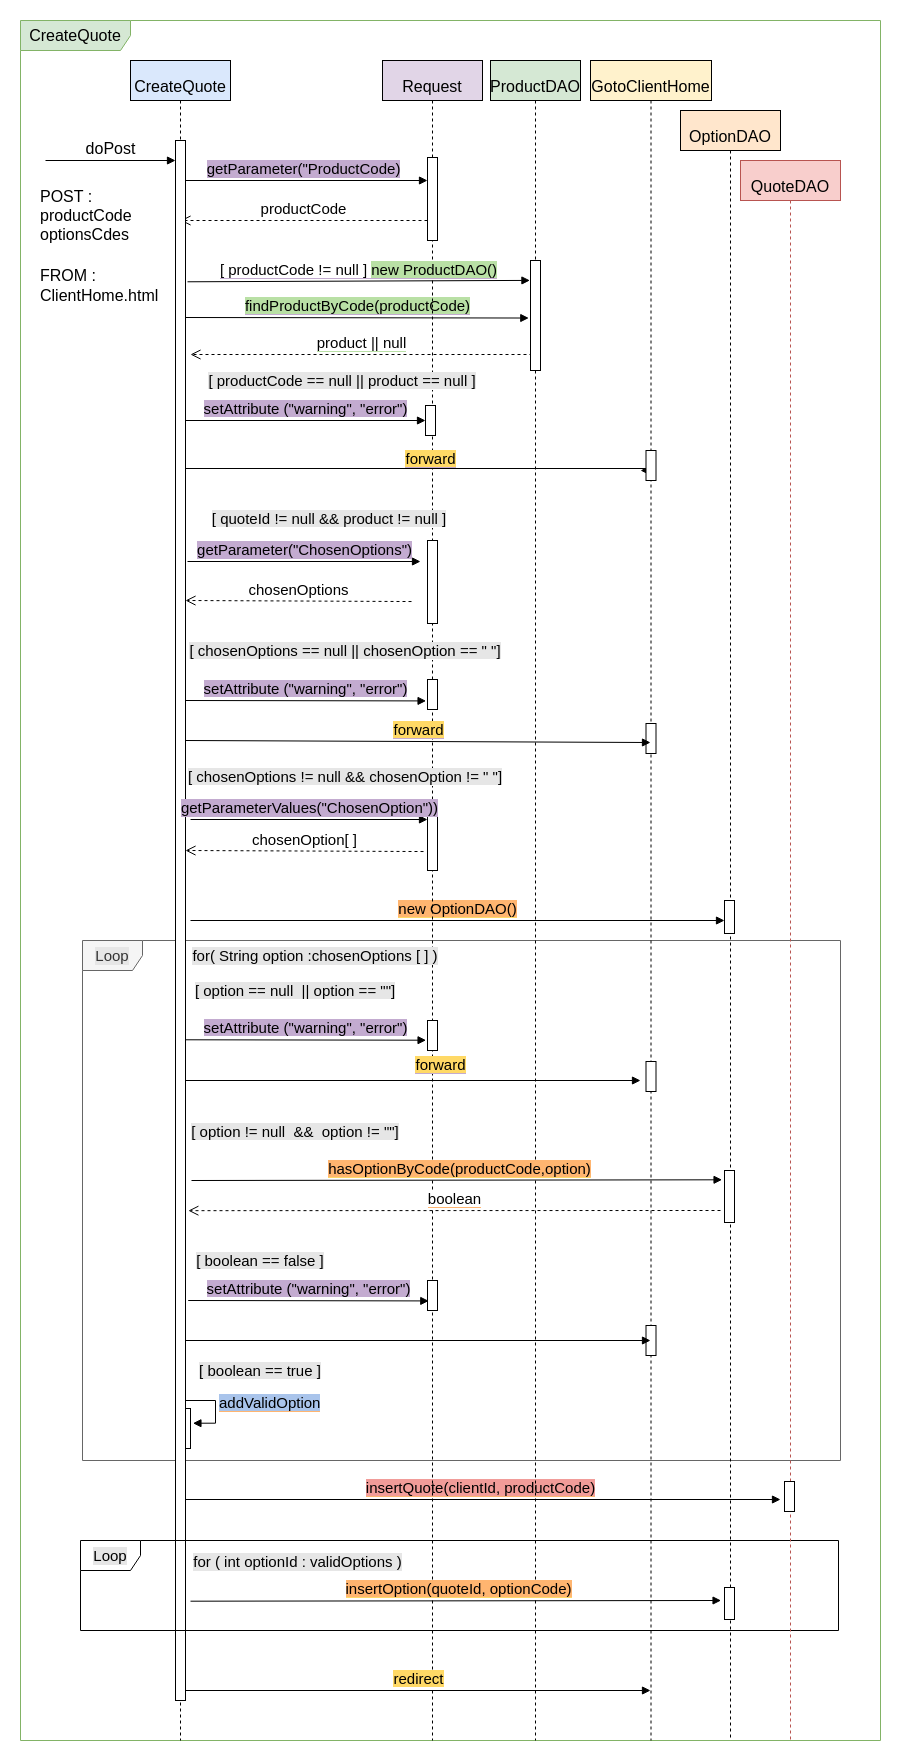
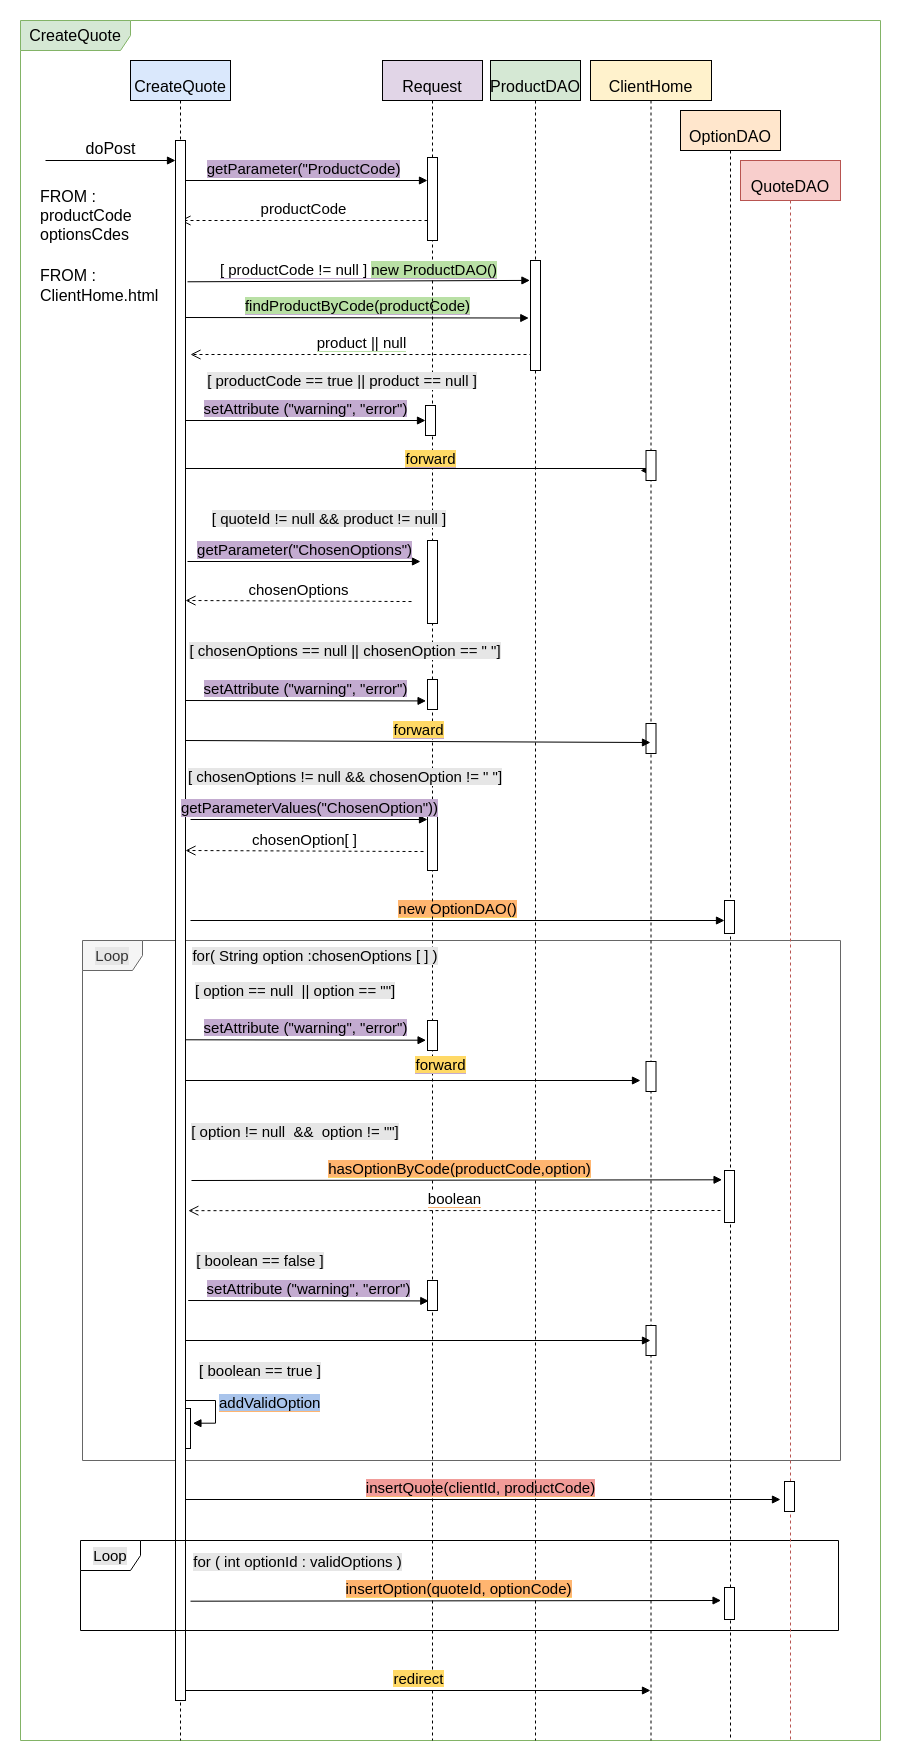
node "GotoClientHome": label "GotoClientHome" -> "ClientHome"
node "POST : productCode optionsCdes": label "POST : productCode optionsCdes" -> "FROM : productCode optionsCdes"
node "[ productCode == null || product == null ]": label "[ productCode == null || product == null ]" -> "[ productCode == true || product == null ]"
